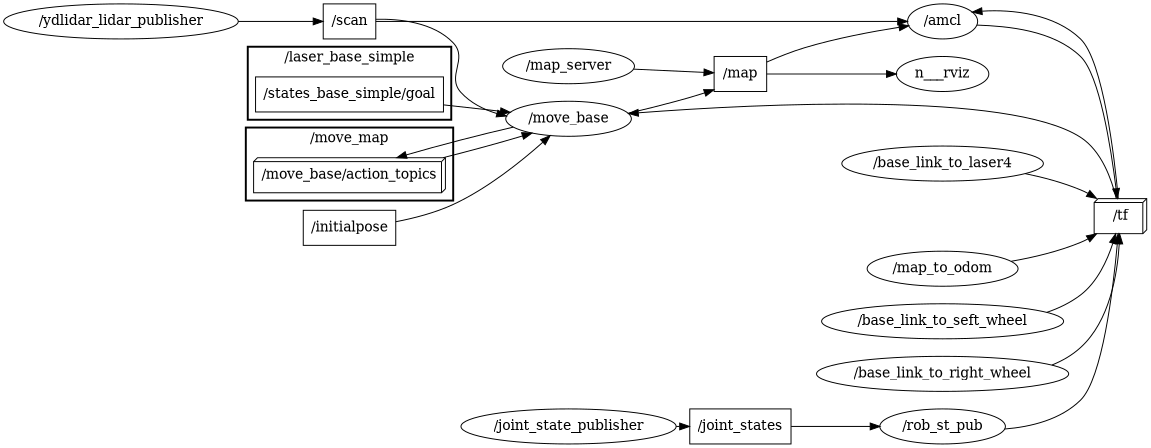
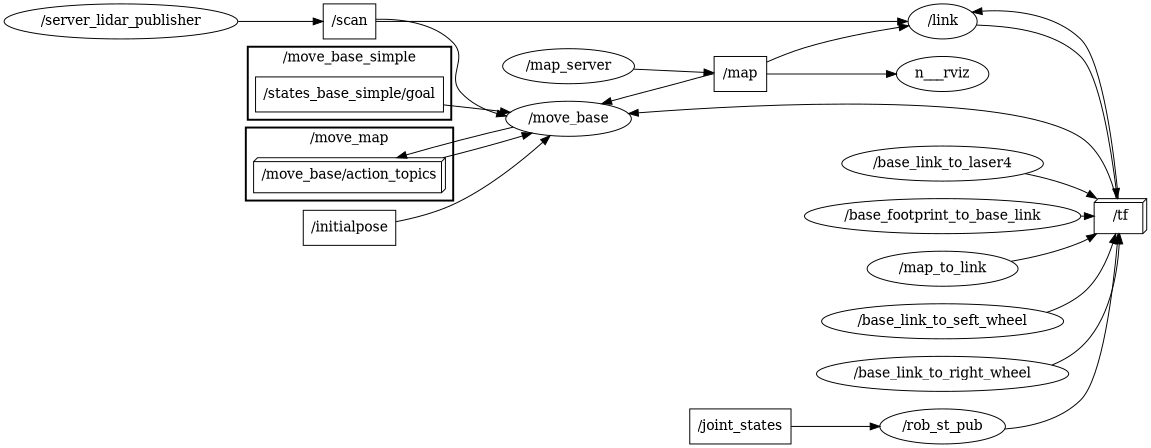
node "/ydlidar_lidar_publisher": label "/ydlidar_lidar_publisher" -> "/server_lidar_publisher"
node "/amcl": label "/amcl" -> "/link"
cluster "/laser_base_simple": label "/laser_base_simple" -> "/move_base_simple"
edge "/move_base" -> "/map": reversed
node "/base_footprint_to_base_link": added
node "/map_to_odom": label "/map_to_odom" -> "/map_to_link"
node "/joint_state_publisher": removed
